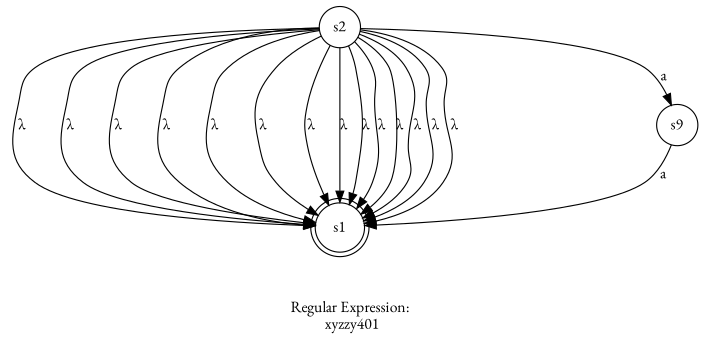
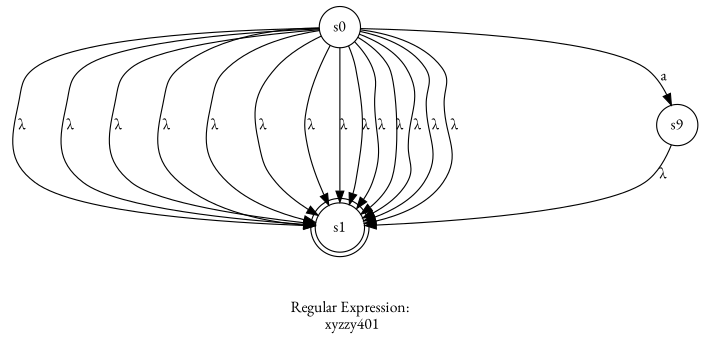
node "s2": label "s2" -> "s0"
edge "s9" -> "s1": label "a" -> "λ"
